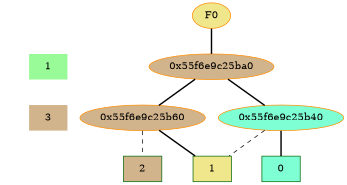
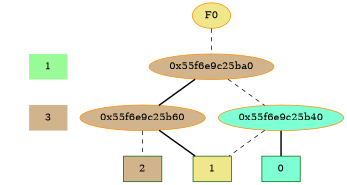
edge "F0" -- "0x55f6e9c25ba0": style bold -> dashed
edge "0x55f6e9c25ba0" -- "0x55f6e9c25b40": style bold -> dashed
